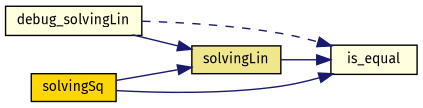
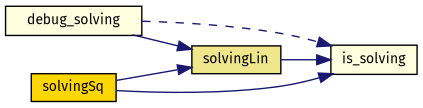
node "debug_solvingLin": label "debug_solvingLin" -> "debug_solving"
node "is_equal": label "is_equal" -> "is_solving"
